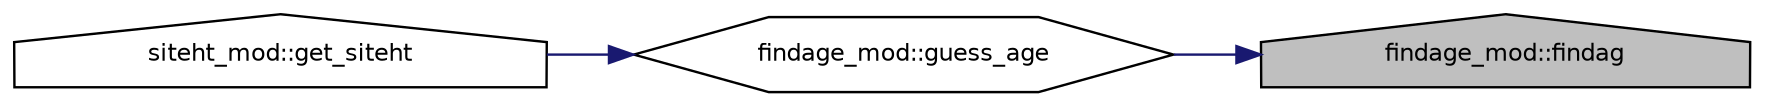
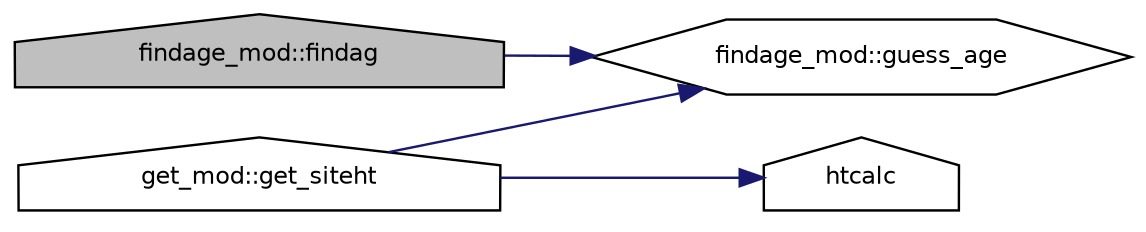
node "siteht_mod::get_siteht": label "siteht_mod::get_siteht" -> "get_mod::get_siteht"
edge "findage_mod::guess_age" -> "findage_mod::findag": reversed
node "htcalc": added
